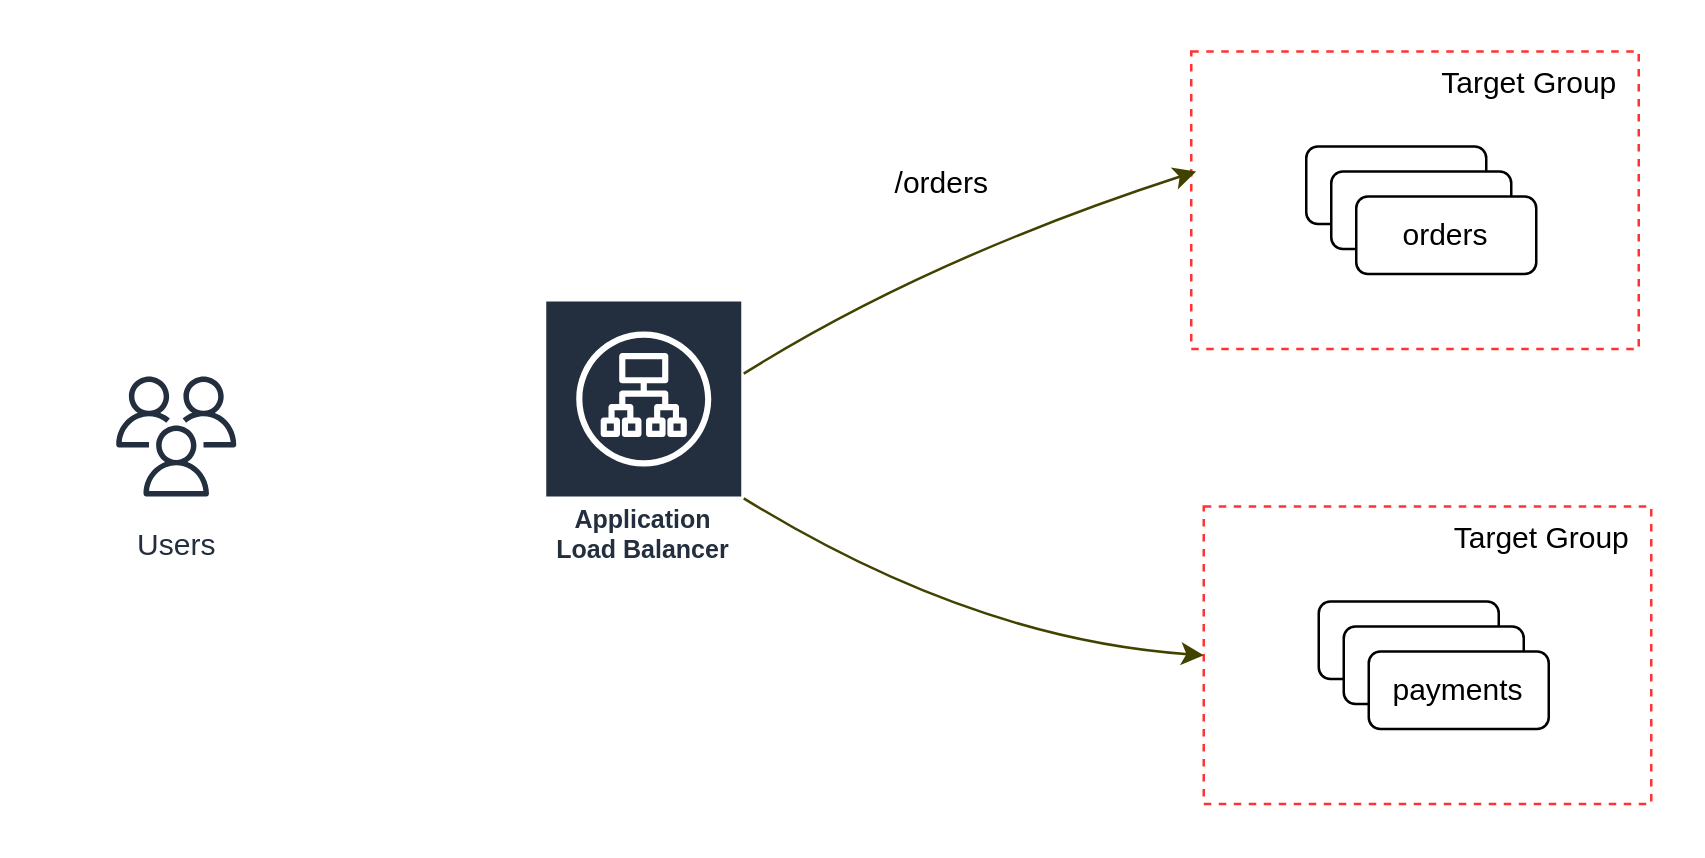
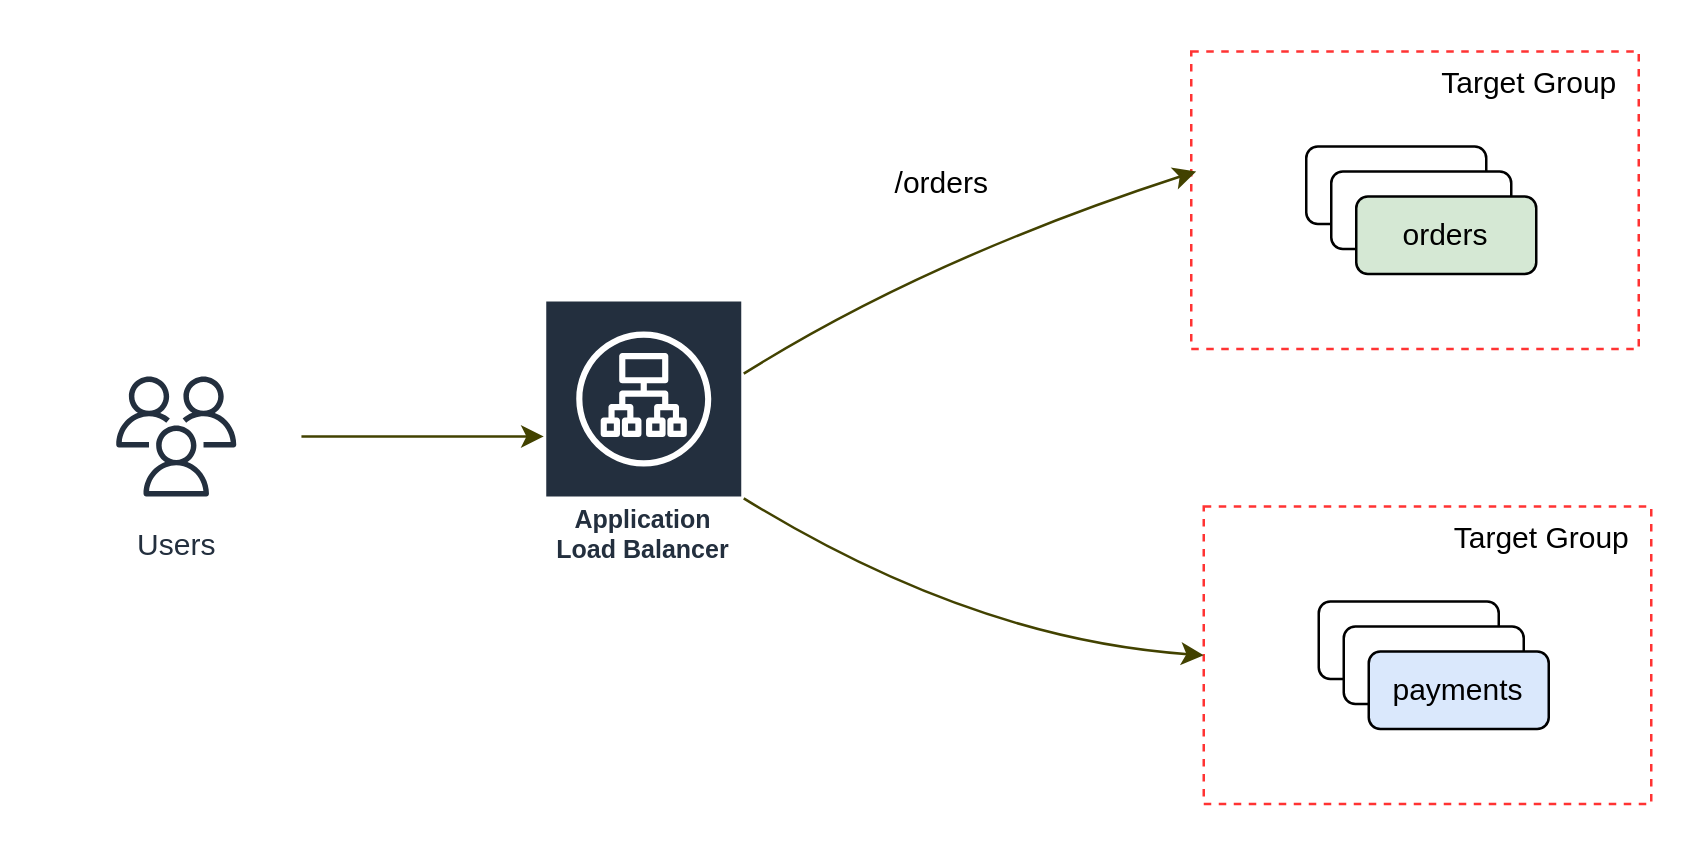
node "orders": fillcolor #ffffff -> #d5e8d4
edge "Users" -> "Application Load Balancer": added
node "payments": fillcolor #ffffff -> #dae8fc
